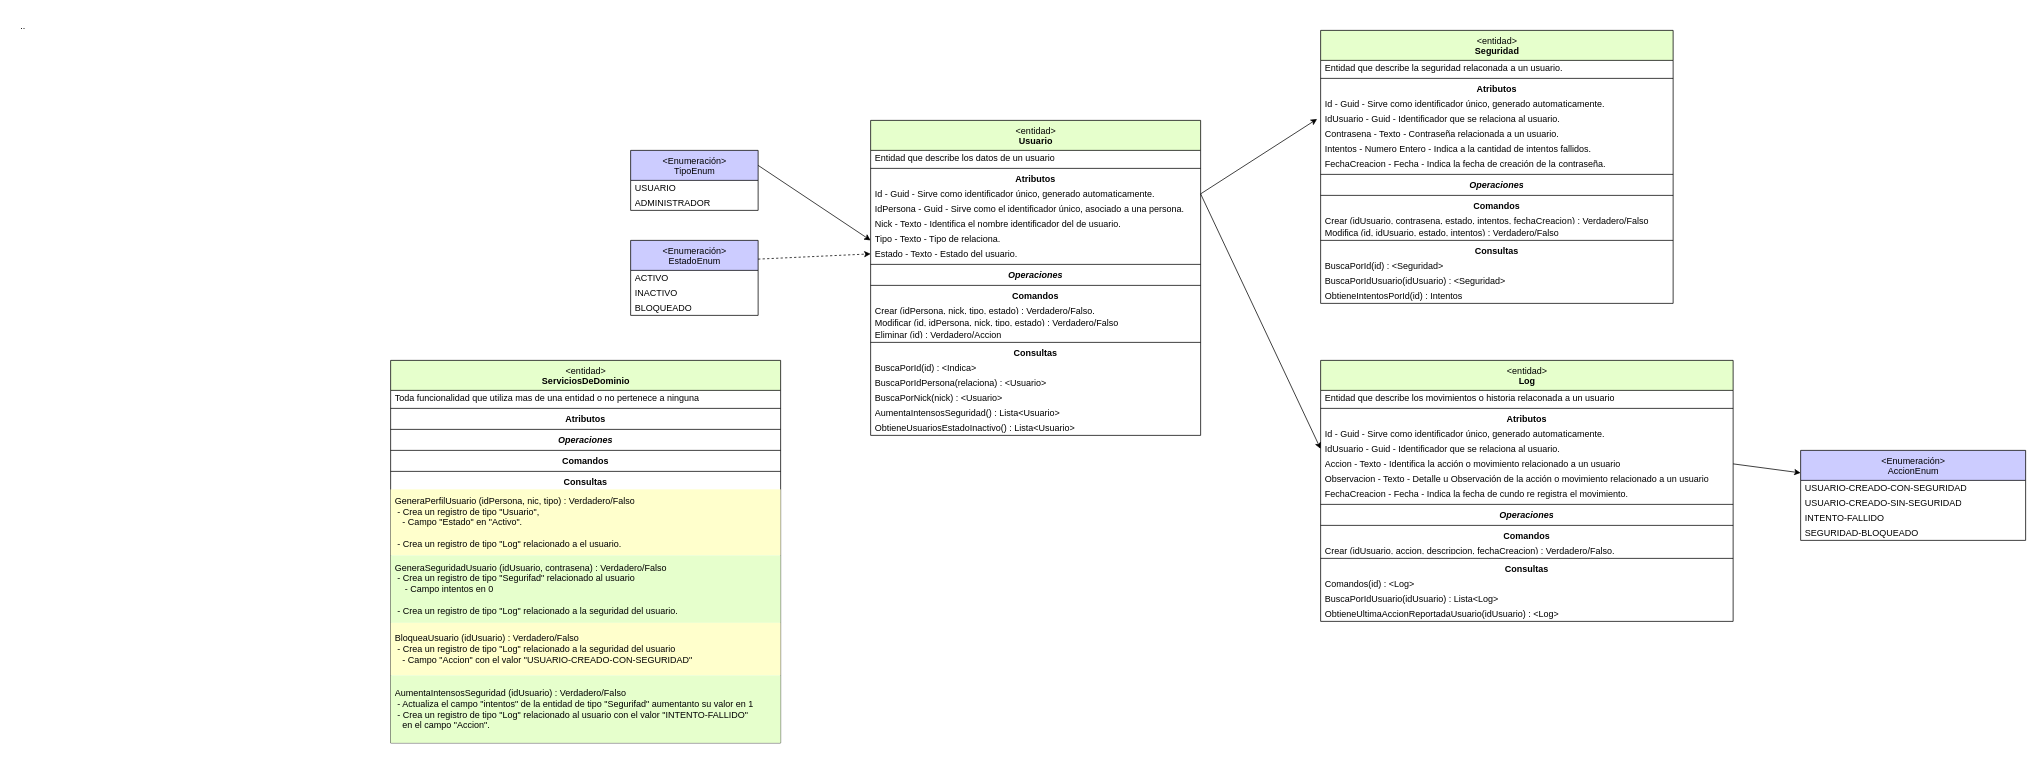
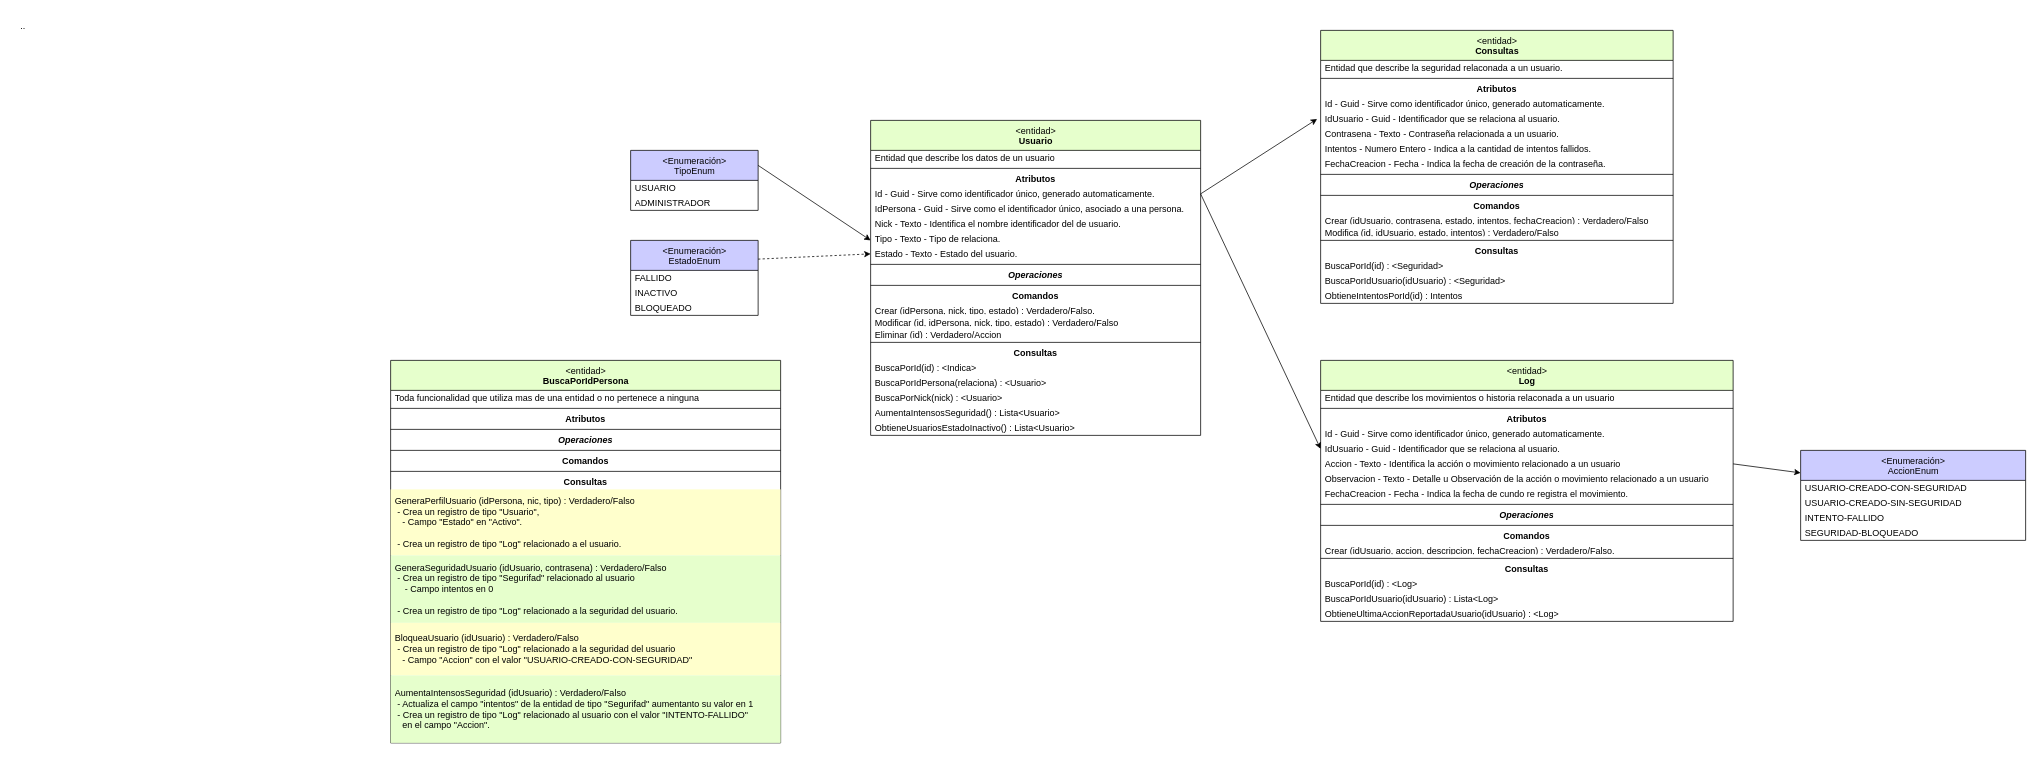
node "<entidad> Seguridad": label "<entidad> Seguridad" -> "<entidad> Consultas"
node "ACTIVO": label "ACTIVO" -> "FALLIDO"
node "<entidad> ServiciosDeDominio": label "<entidad> ServiciosDeDominio" -> "<entidad> BuscaPorIdPersona"
node "Comandos(id) : <Log>": label "Comandos(id) : <Log>" -> "BuscaPorId(id) : <Log>"
